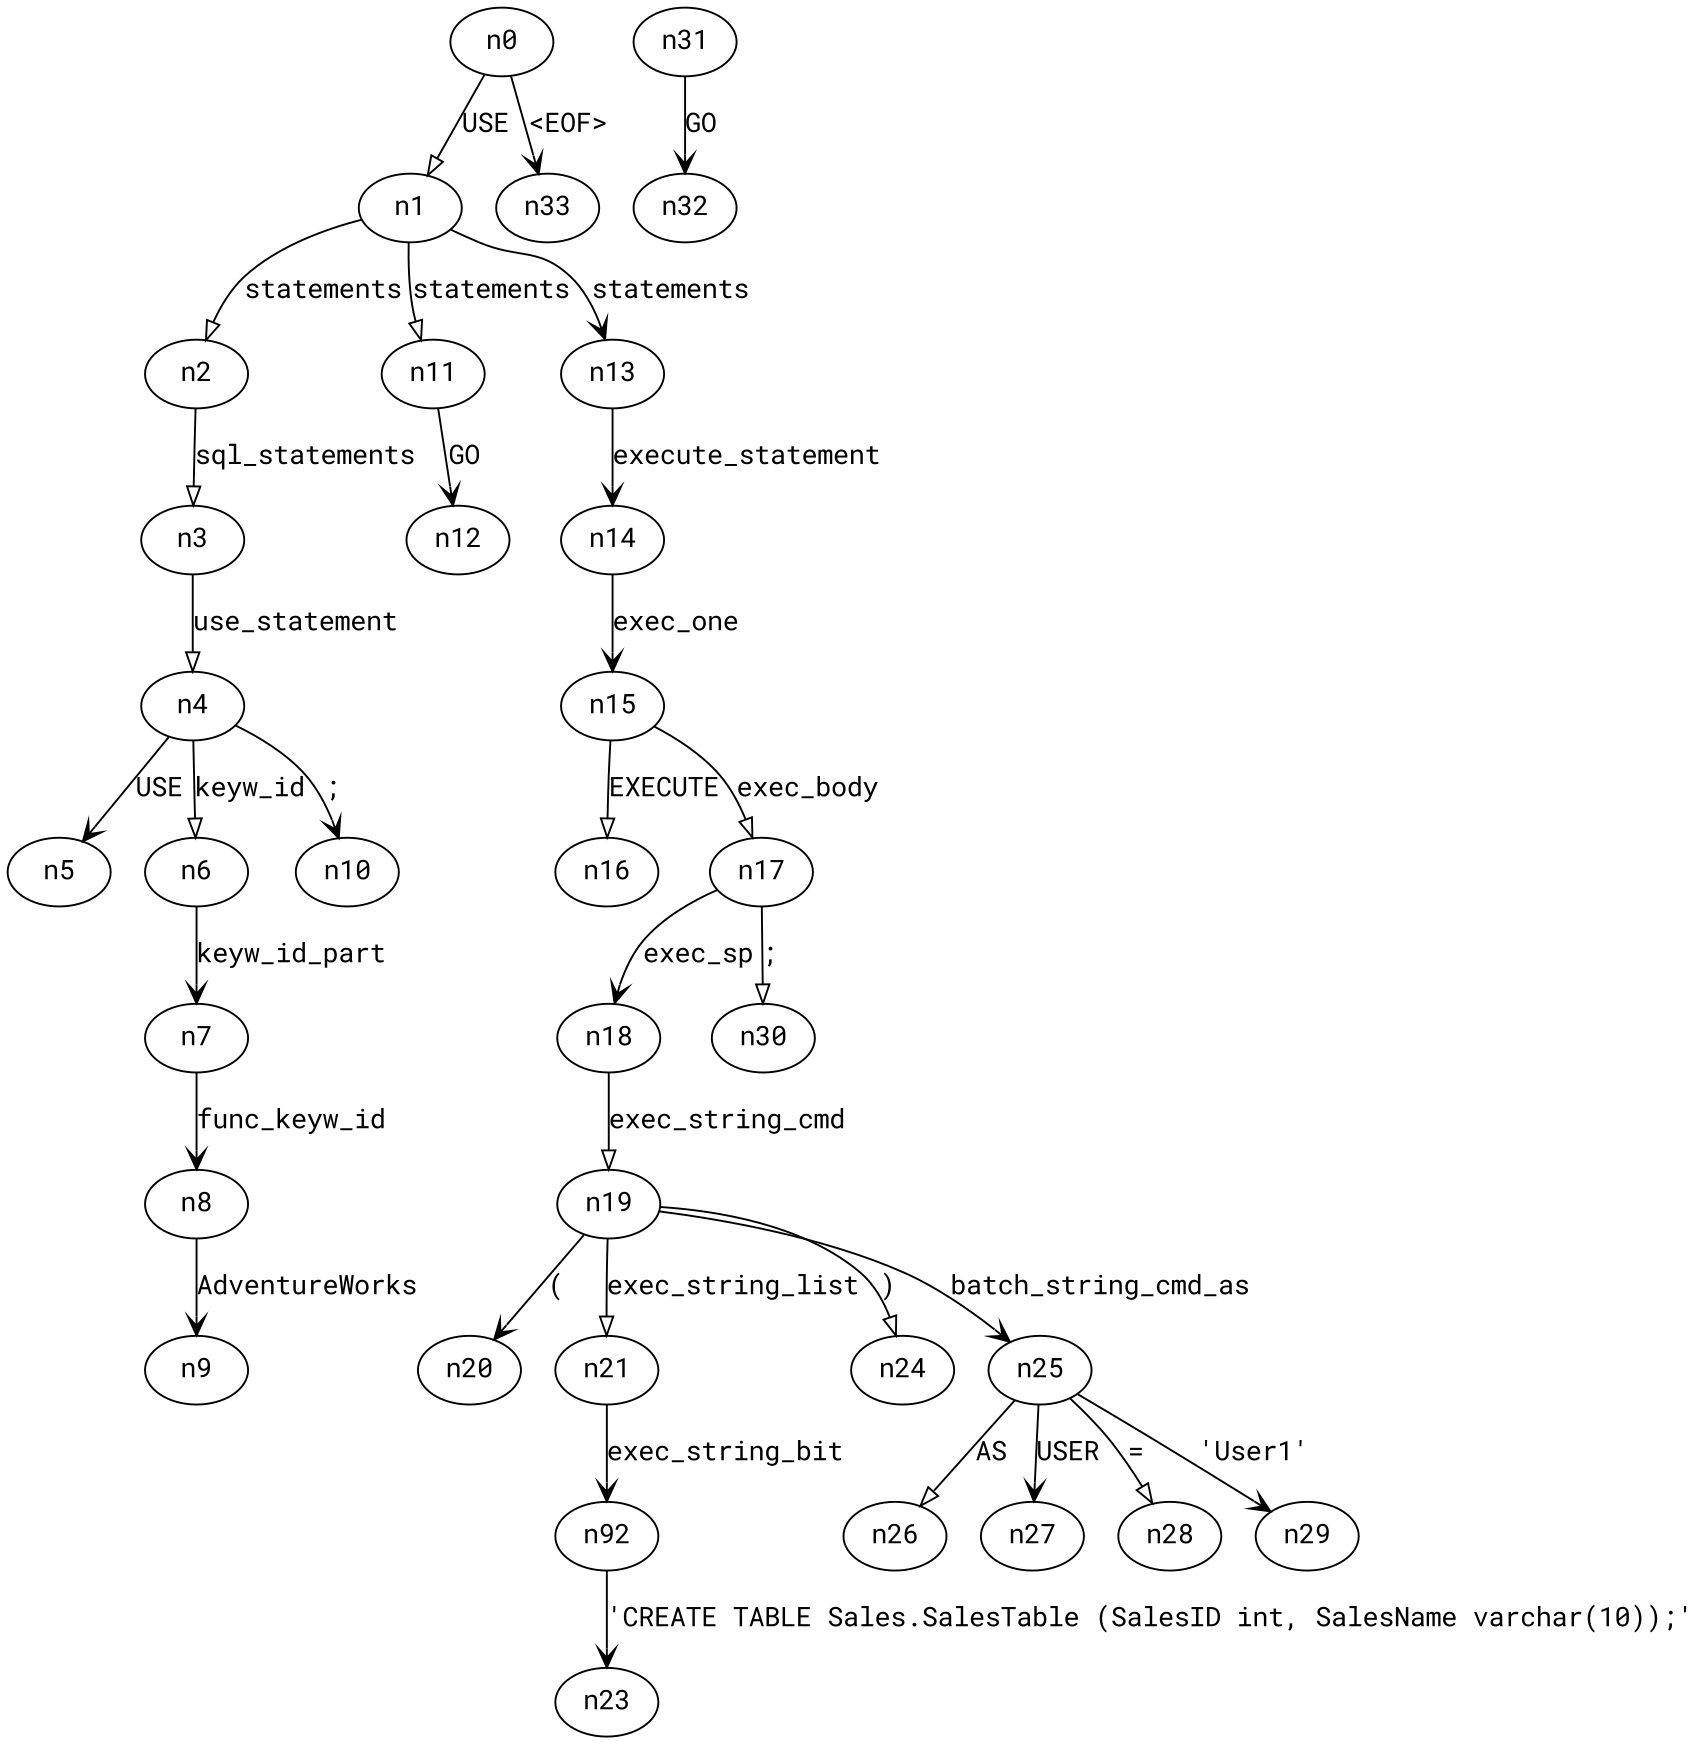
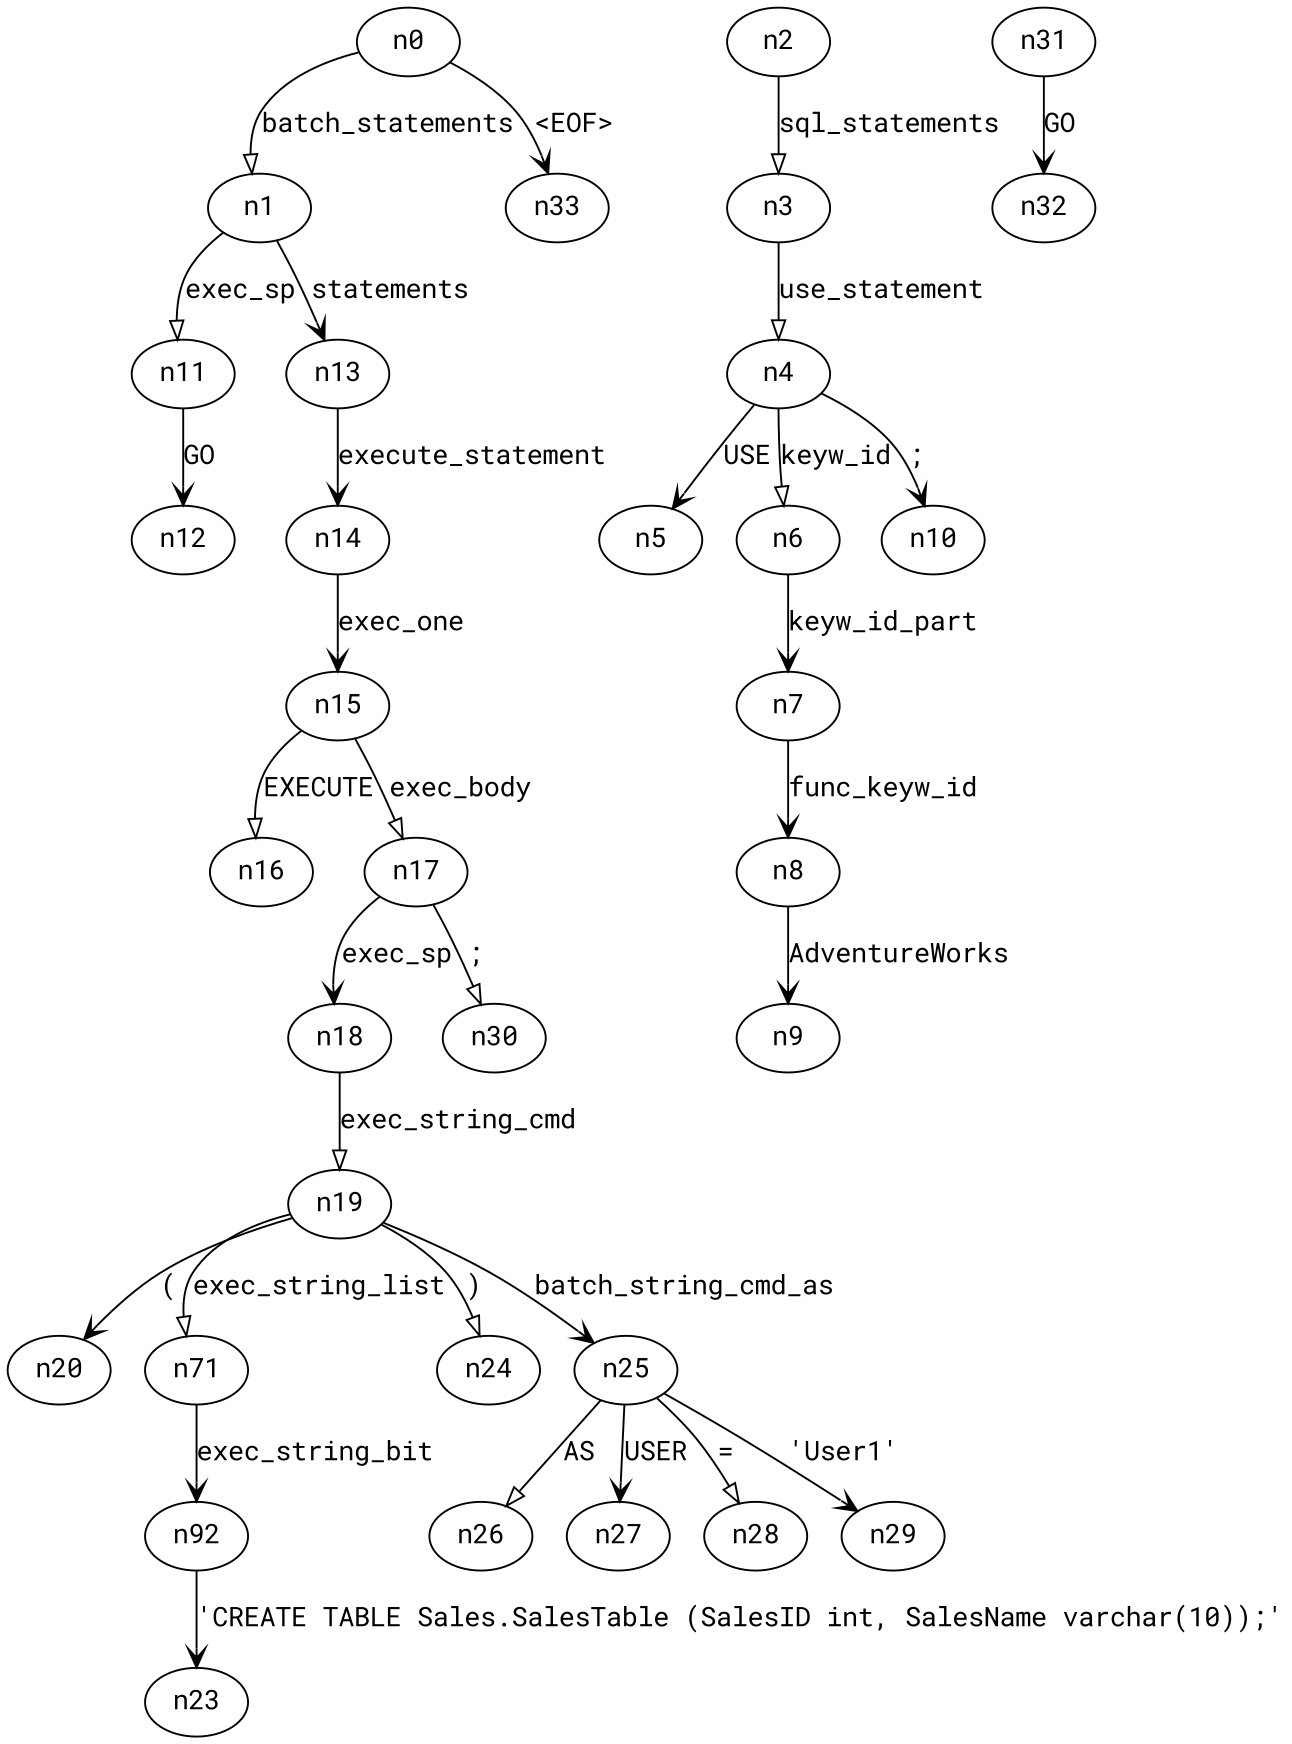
edge "n0" -> "n1": label "USE" -> "batch_statements"
edge "n1" -> "n2": removed, label "statements"
edge "n1" -> "n11": label "statements" -> "exec_sp"
node "n21": label "n21" -> "n71"
